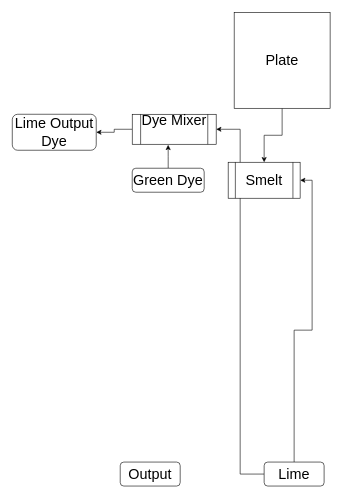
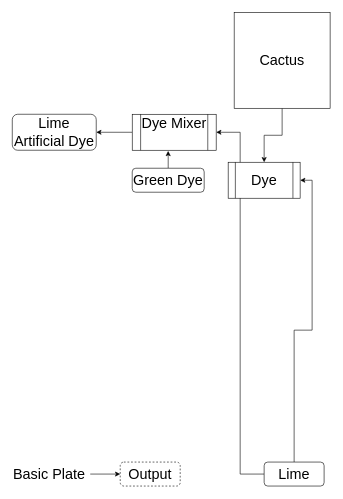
node "Plate": label "Plate" -> "Cactus"
node "Dye Mixer": size 84x30 -> 84x36
node "Lime Output Dye": label "Lime Output Dye" -> "Lime Artificial Dye"
node "Smelt": label "Smelt" -> "Dye"
node "Basic Plate": added
edge "Basic Plate" -> "Output": added
node "Output": style solid -> dashed
